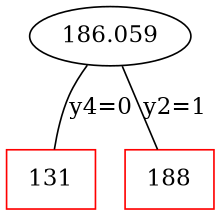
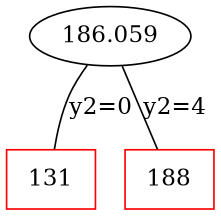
edge "186.059" -- "131": label "y4=0" -> "y2=0"
edge "186.059" -- "188": label "y2=1" -> "y2=4"
